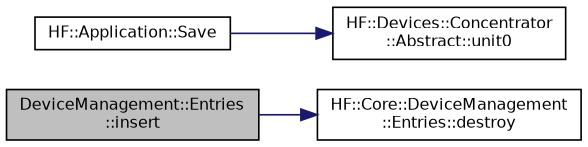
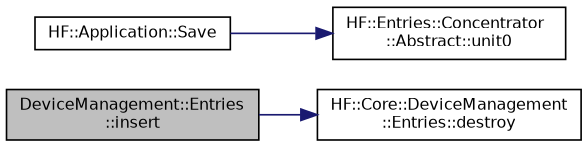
node "HF::Devices::Concentrator ::Abstract::unit0": label "HF::Devices::Concentrator ::Abstract::unit0" -> "HF::Entries::Concentrator ::Abstract::unit0"
